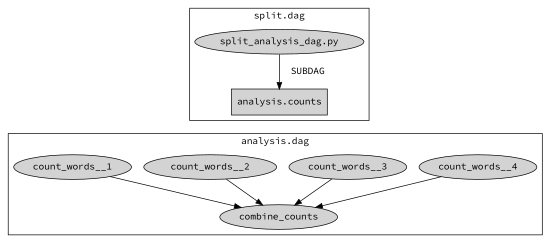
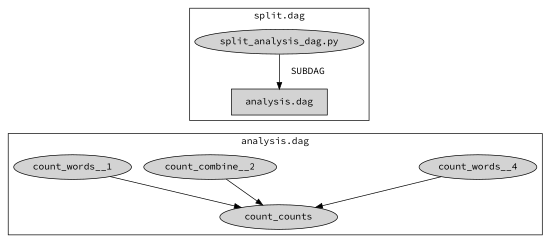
node "analysis.counts": label "analysis.counts" -> "analysis.dag"
node "count_words__2": label "count_words__2" -> "count_combine__2"
node "count_words__3": removed
node "combine_counts": label "combine_counts" -> "count_counts"
